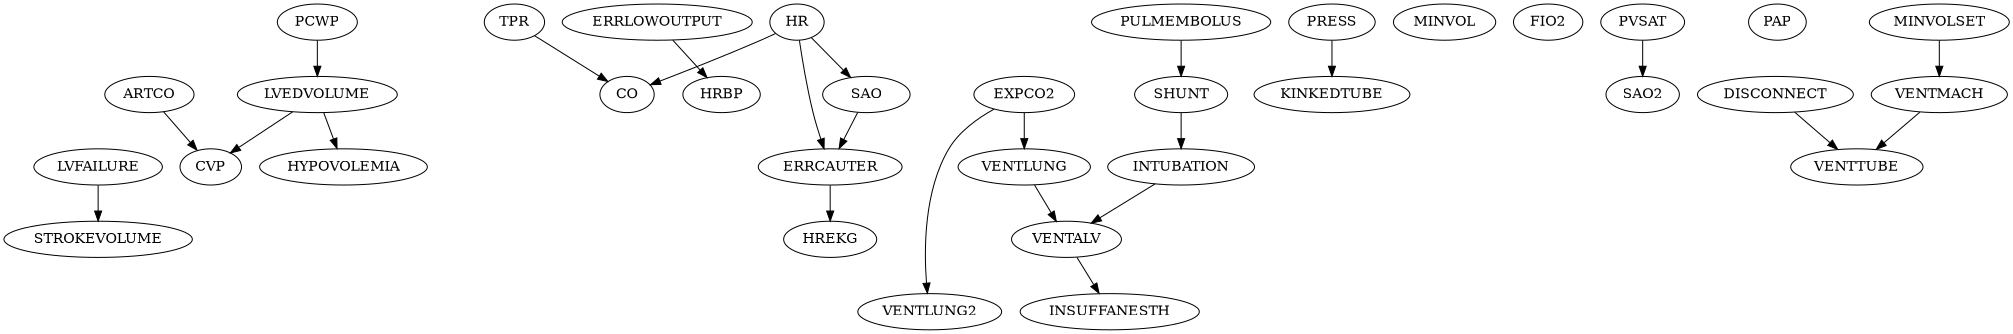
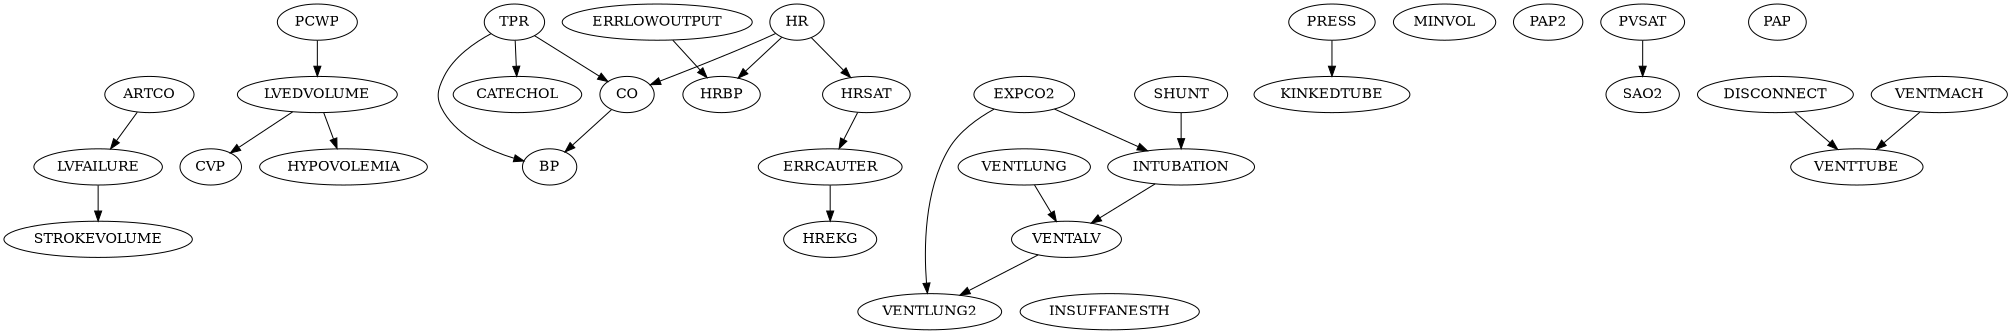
node "PULMEMBOLUS": removed
node "FIO2": label "FIO2" -> "PAP2"
node "MINVOLSET": removed
edge "HR" -> "ERRCAUTER": now "HR" -> "HRBP"
node "CATECHOL": added
node "SAO": label "SAO" -> "HRSAT"
edge "EXPCO2" -> "VENTLUNG": now "EXPCO2" -> "INTUBATION"
edge "ARTCO" -> "CVP": now "ARTCO" -> "LVFAILURE"
node "BP": added
edge "VENTALV" -> "INSUFFANESTH": now "VENTALV" -> "VENTLUNG2"
